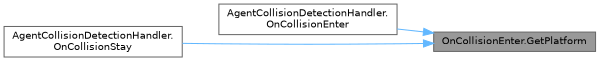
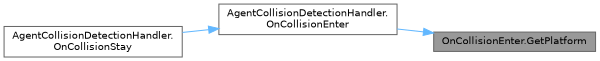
edge "AgentCollisionDetectionHandler. OnCollisionStay" -> "OnCollisionEnter.GetPlatform": now "AgentCollisionDetectionHandler. OnCollisionStay" -> "AgentCollisionDetectionHandler. OnCollisionEnter"
